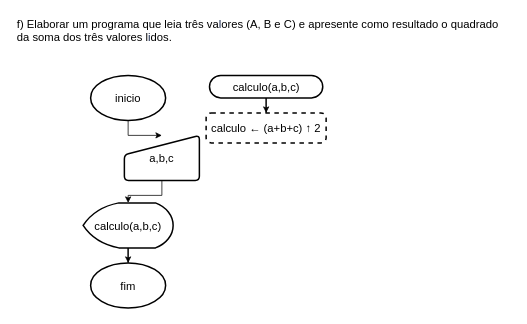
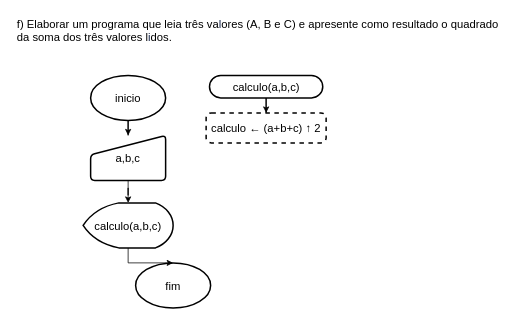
node "a,b,c": moved (162, 158) -> (128, 158)
node "fim": moved (128, 285) -> (173, 285)
